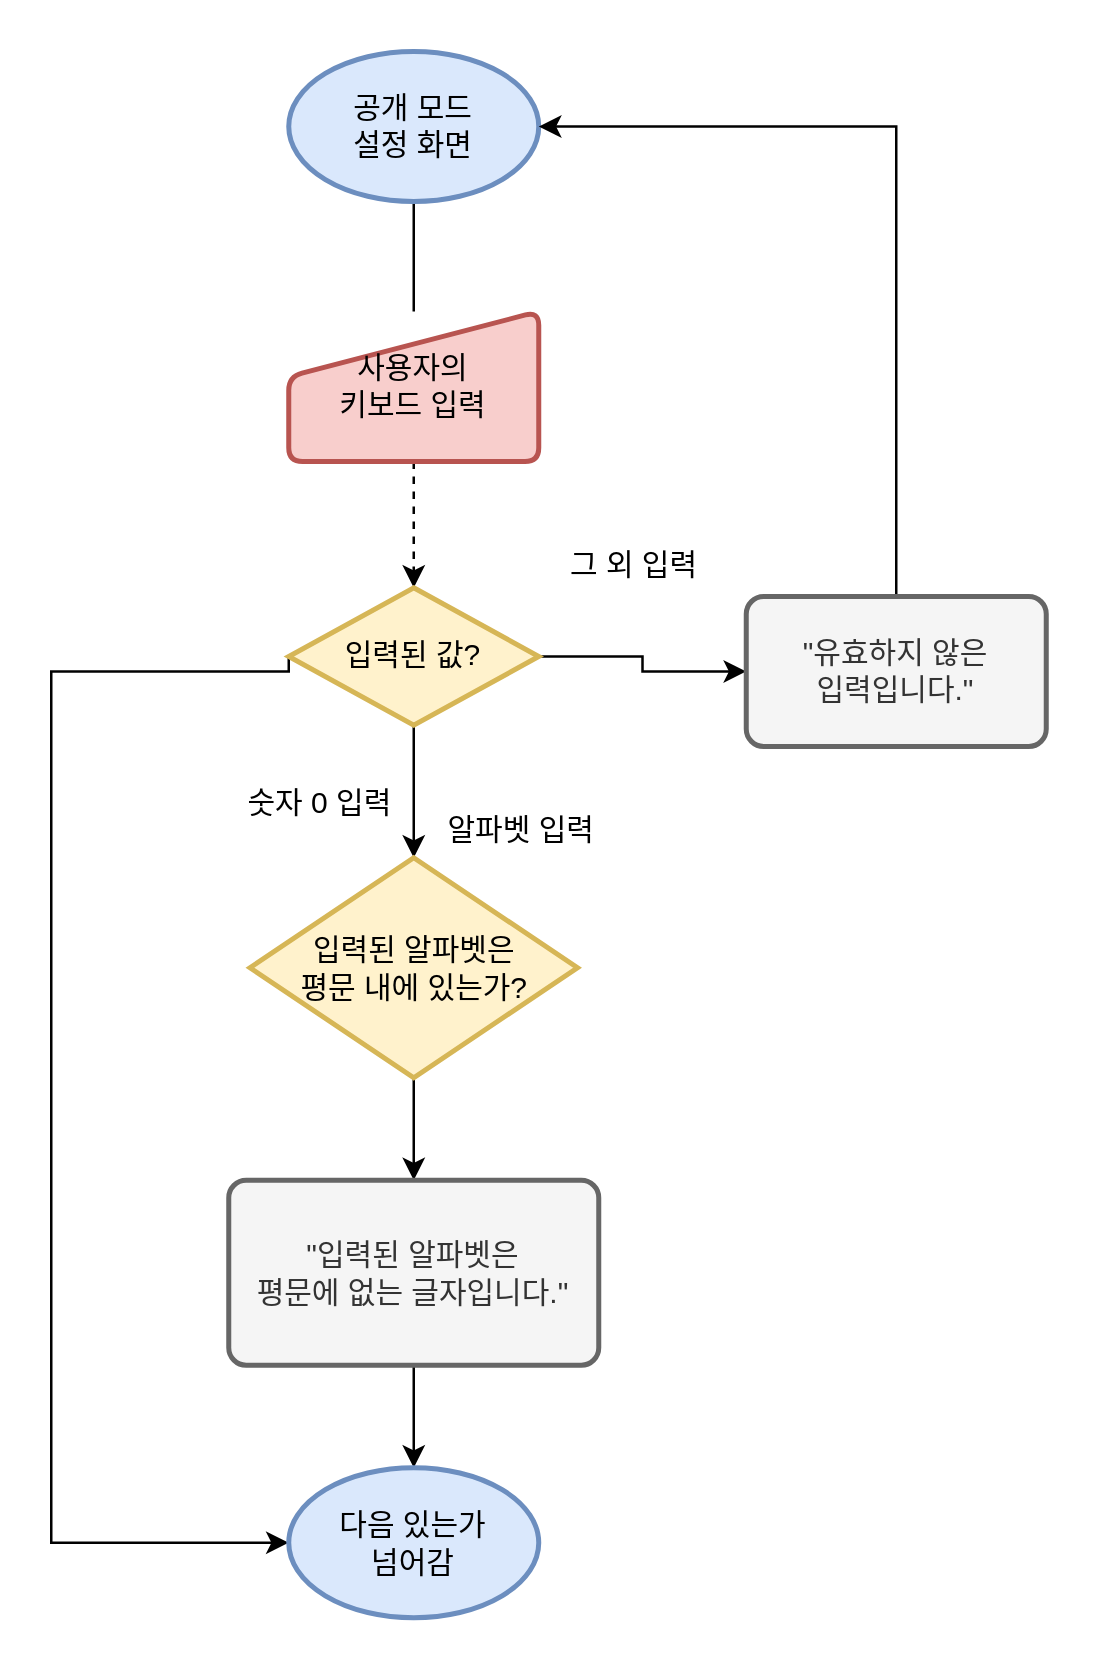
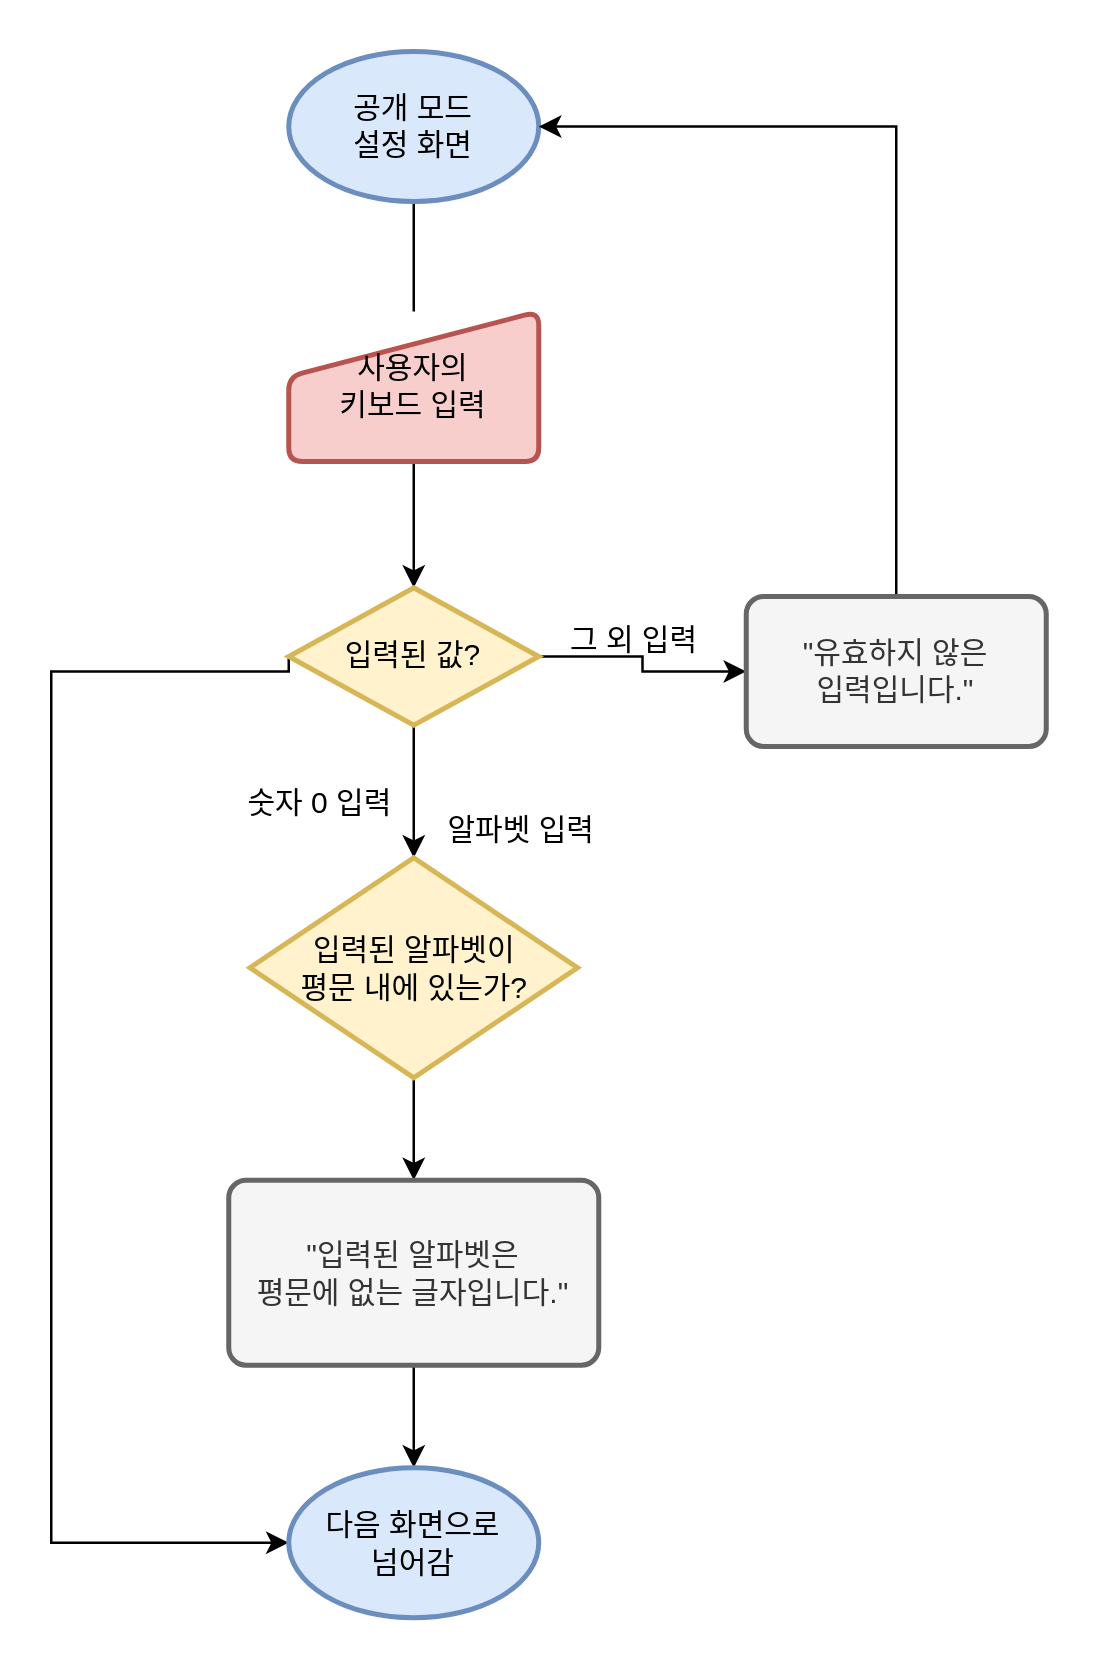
edge "사용자의 키보드 입력" -> "입력된 값?": style dashed -> solid
node "그 외 입력": moved (648, 559) -> (648, 634)
node "입력된 알파벳은 평문 내에 있는가?": label "입력된 알파벳은 평문 내에 있는가?" -> "입력된 알파벳이 평문 내에 있는가?"
node "다음 있는가 넘어감": label "다음 있는가 넘어감" -> "다음 화면으로 넘어감"
